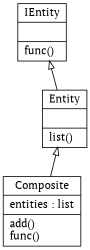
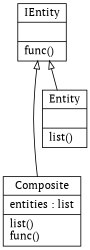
edge "Composite" -> "Entity": now "Composite" -> "IEntity"
node "Composite": text "add()" -> "list()"
